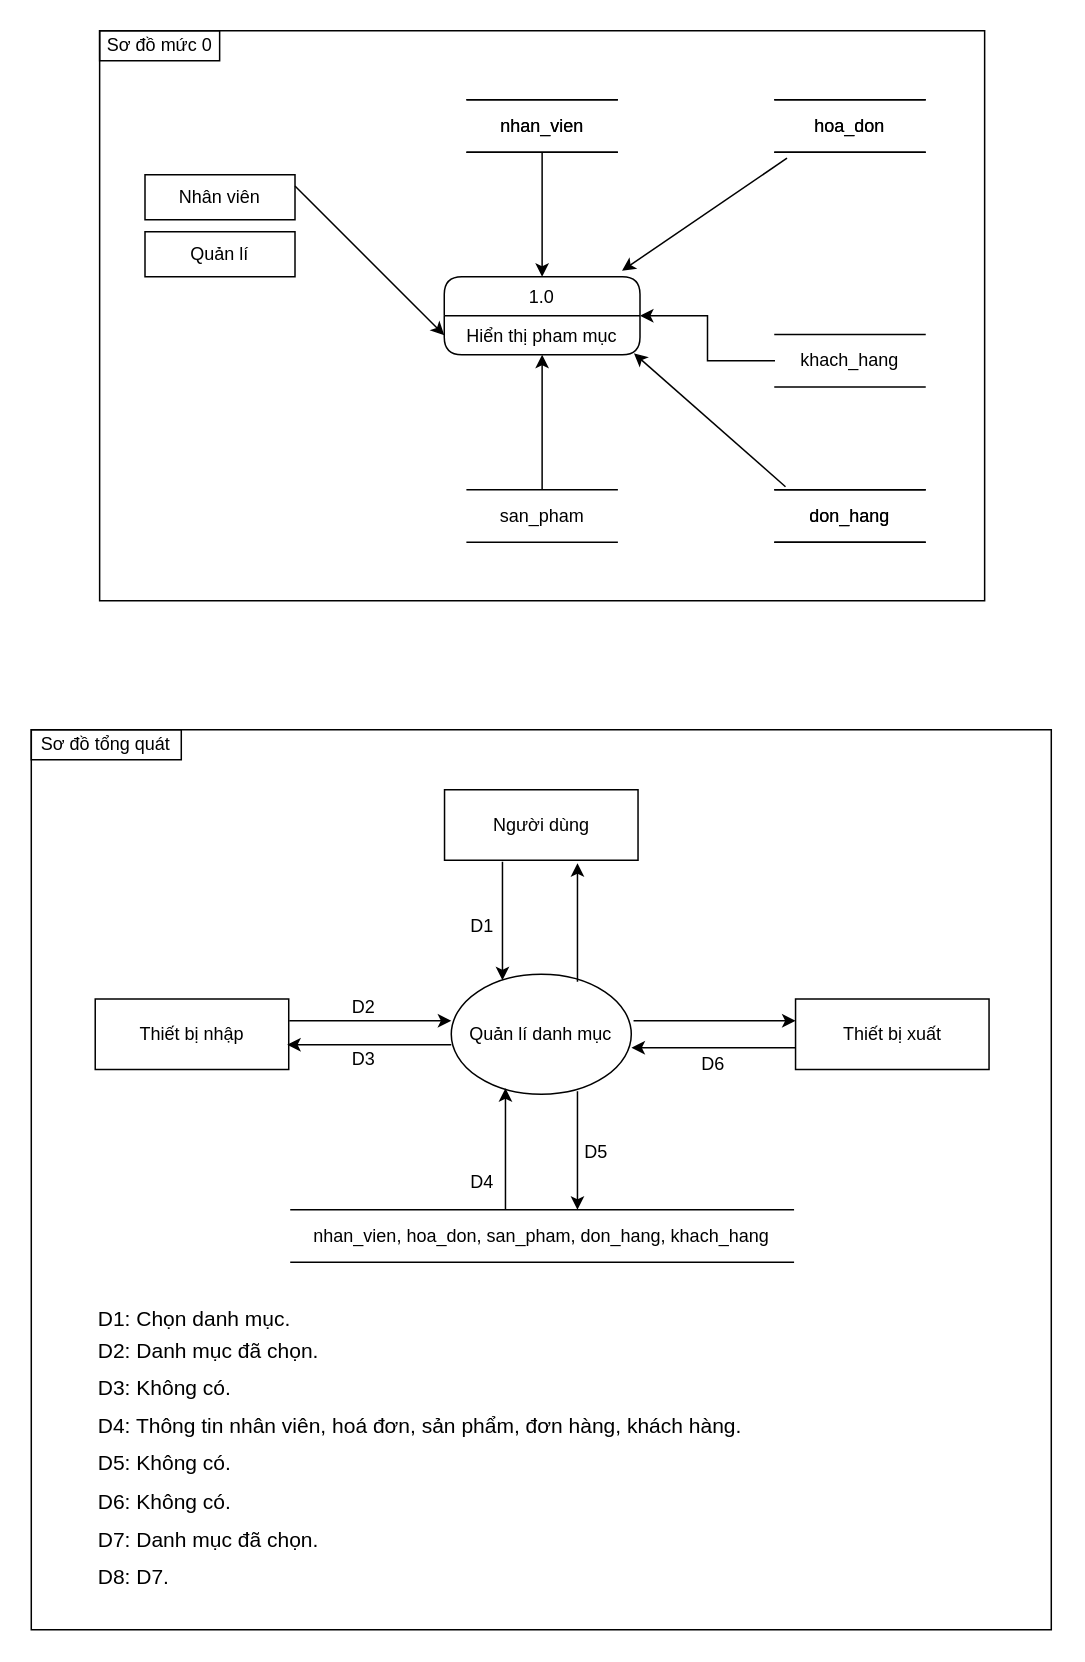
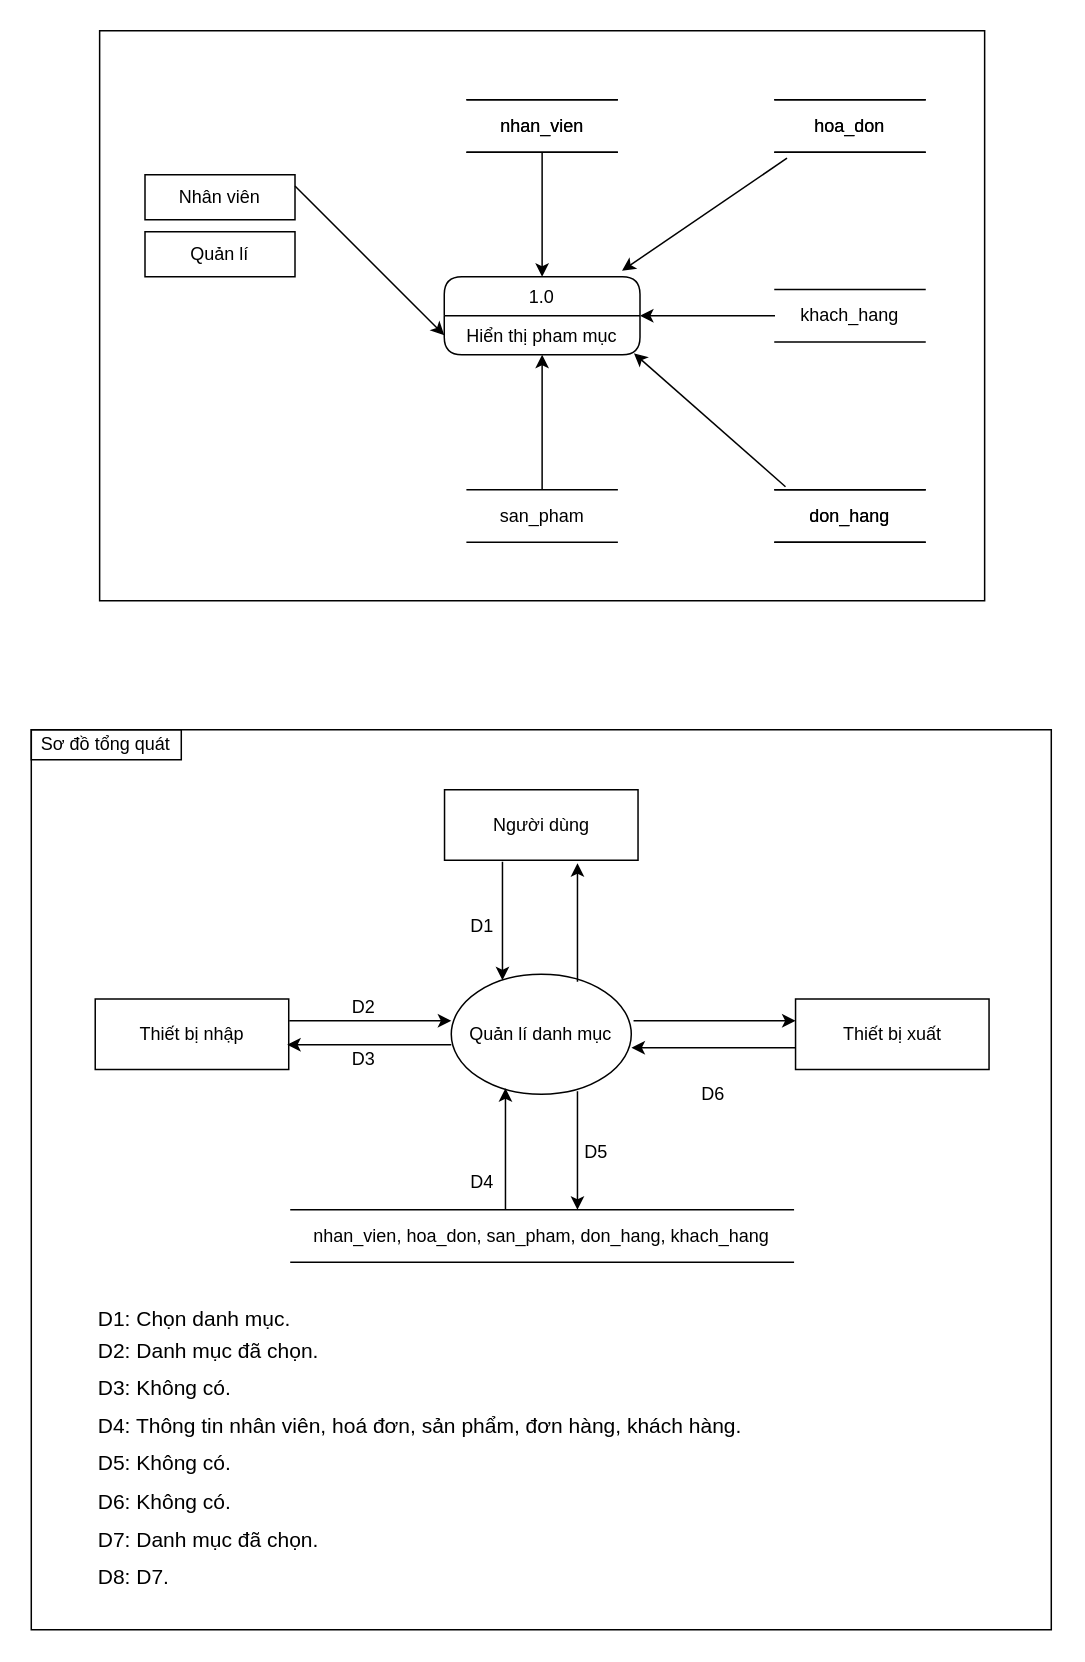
node "Sơ đồ mức 0": removed
node "khach_hang": moved (850, 361) -> (850, 316)
node "D6": moved (714, 1064) -> (714, 1094)
